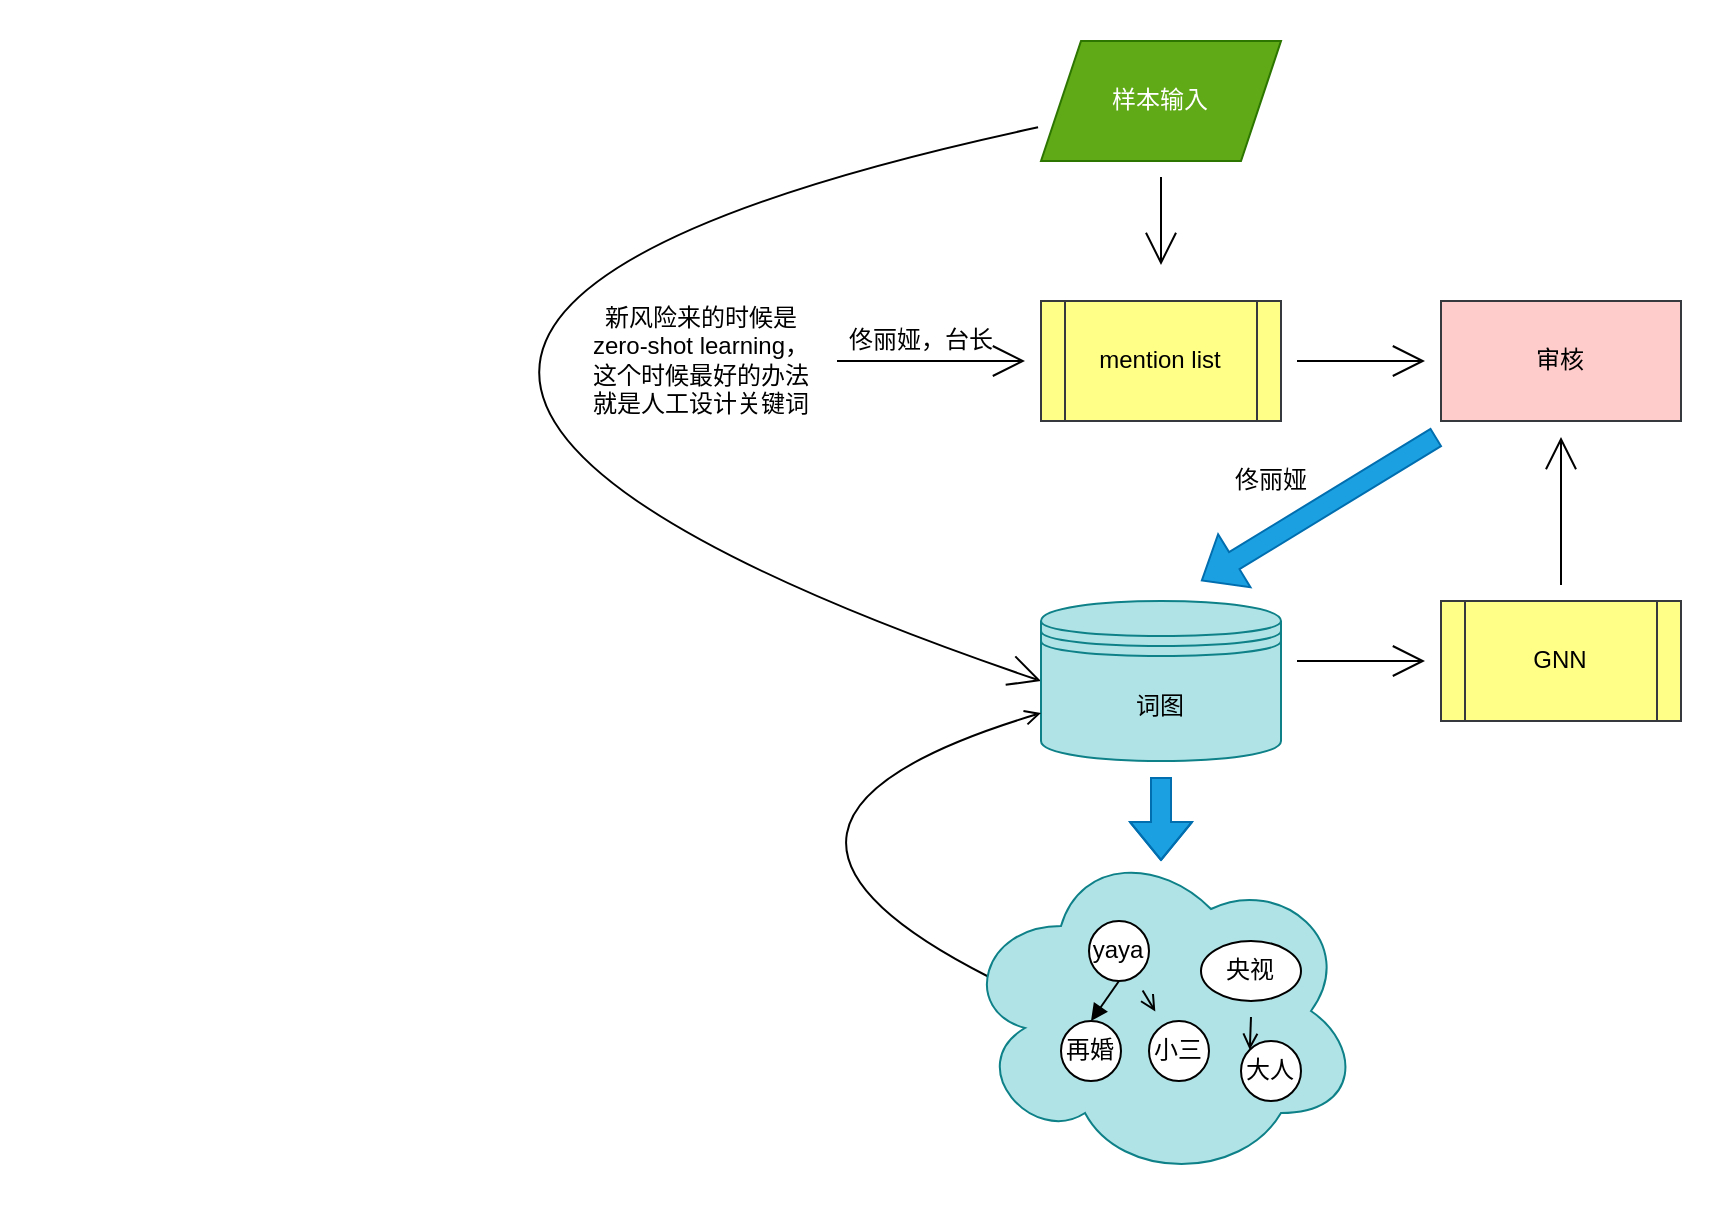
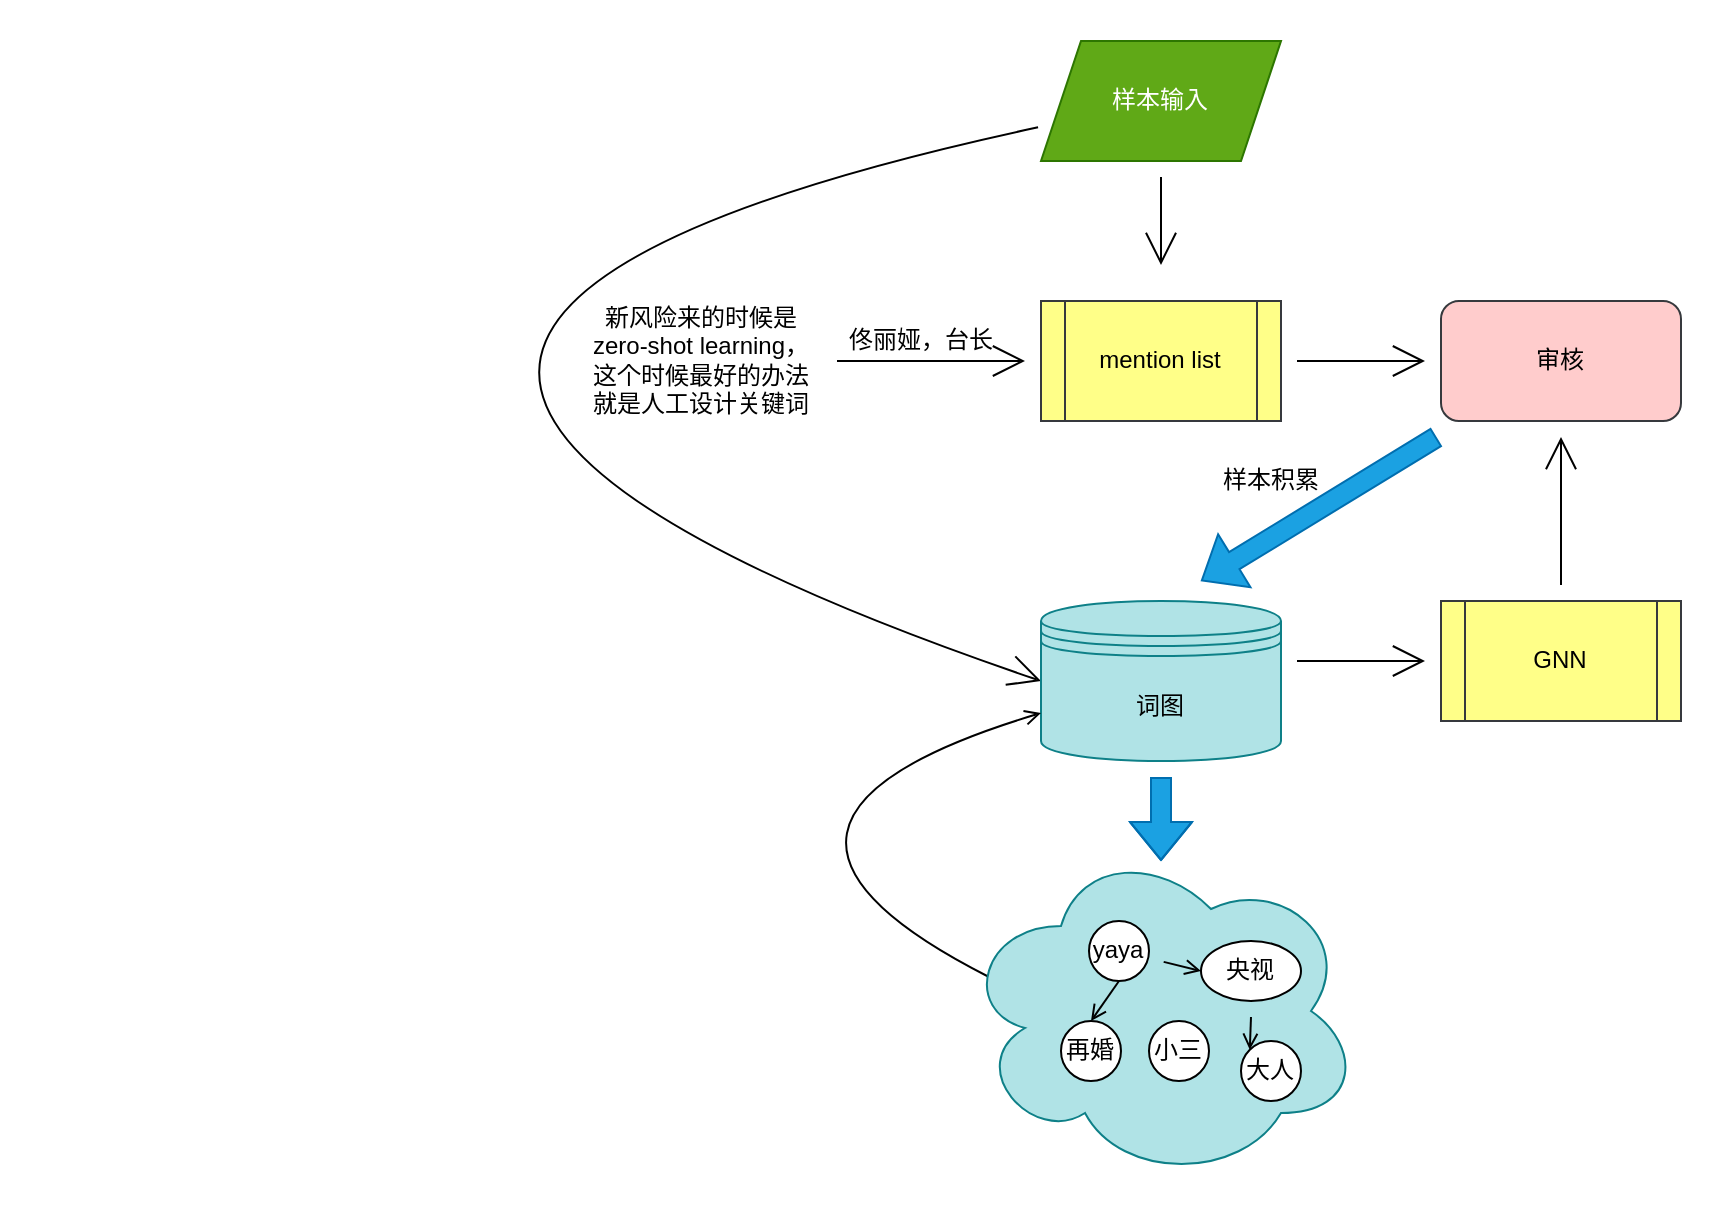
node "审核": shape rectangle -> rounded rectangle
node "佟丽娅": label "佟丽娅" -> "样本积累"
edge "yaya" -> "小三": now "yaya" -> "央视"
edge "yaya" -> "再婚": arrowhead block -> open
